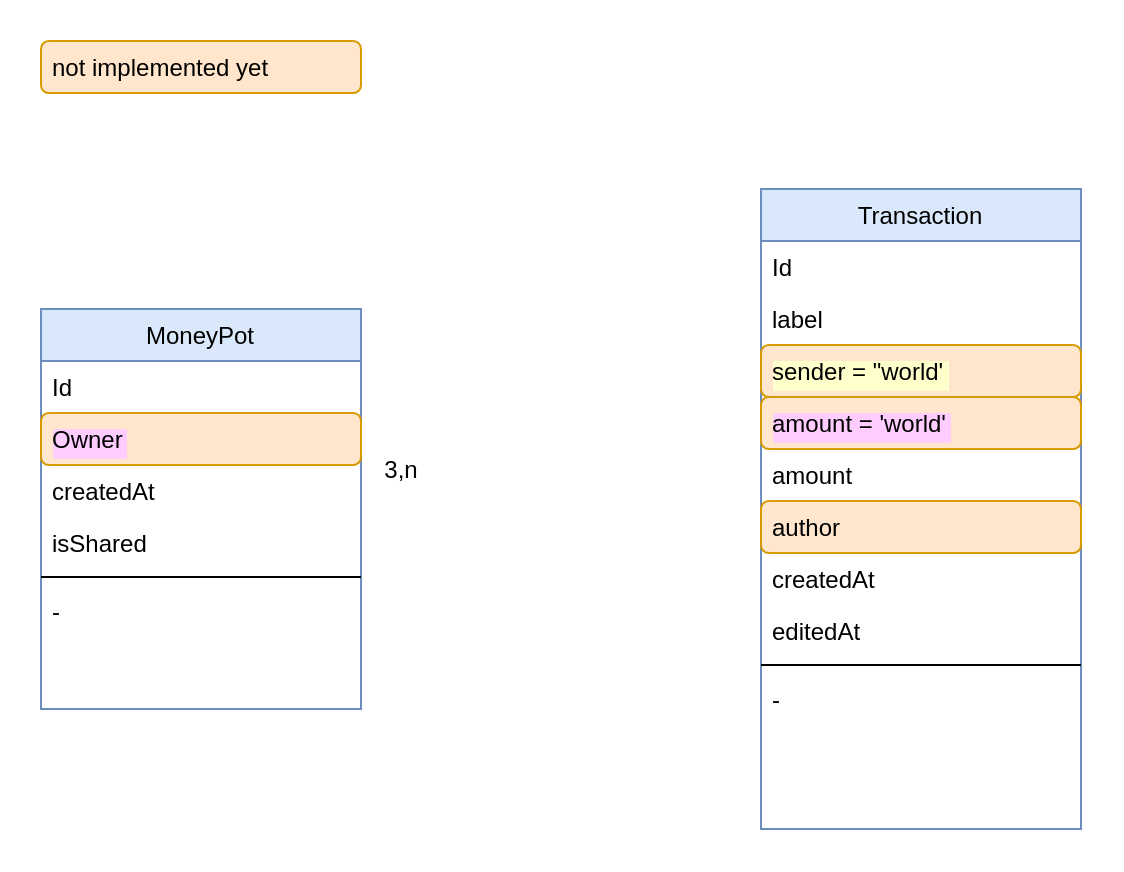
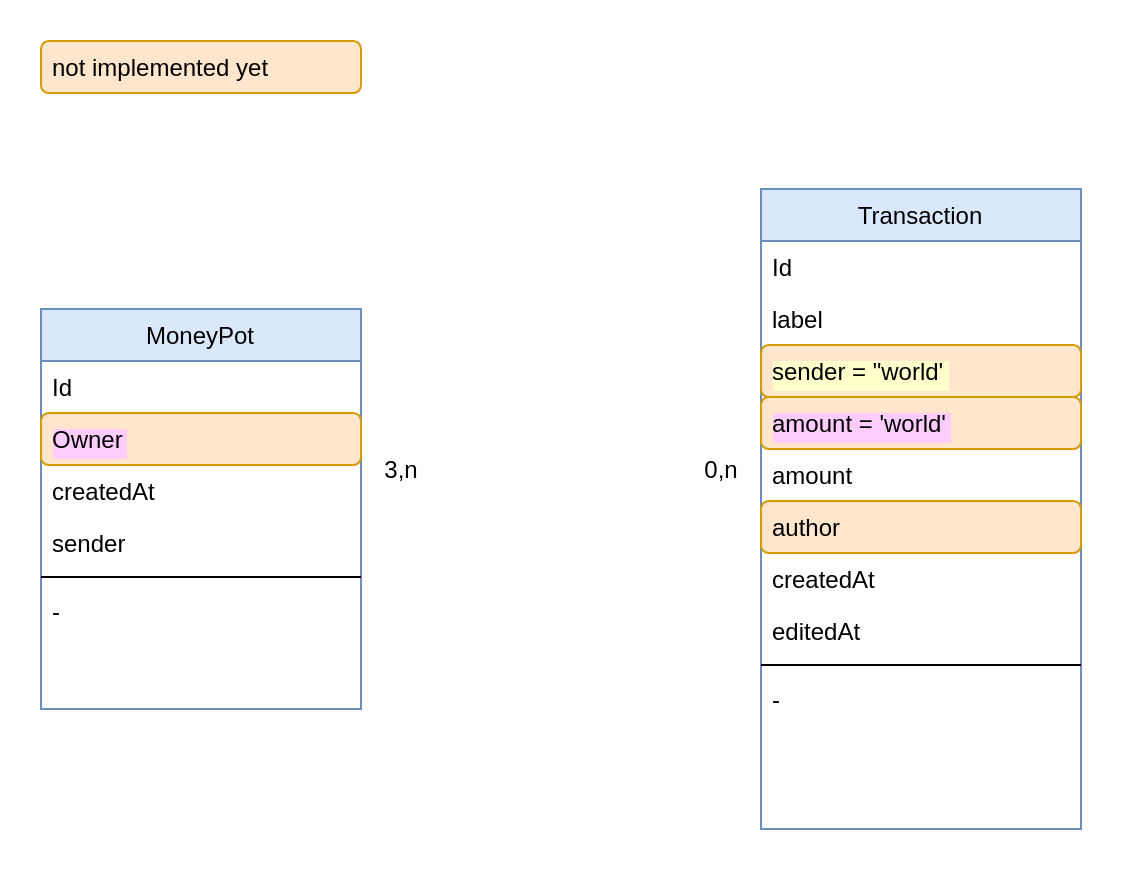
node "0,n": added
node "isShared": label "isShared" -> "sender"
